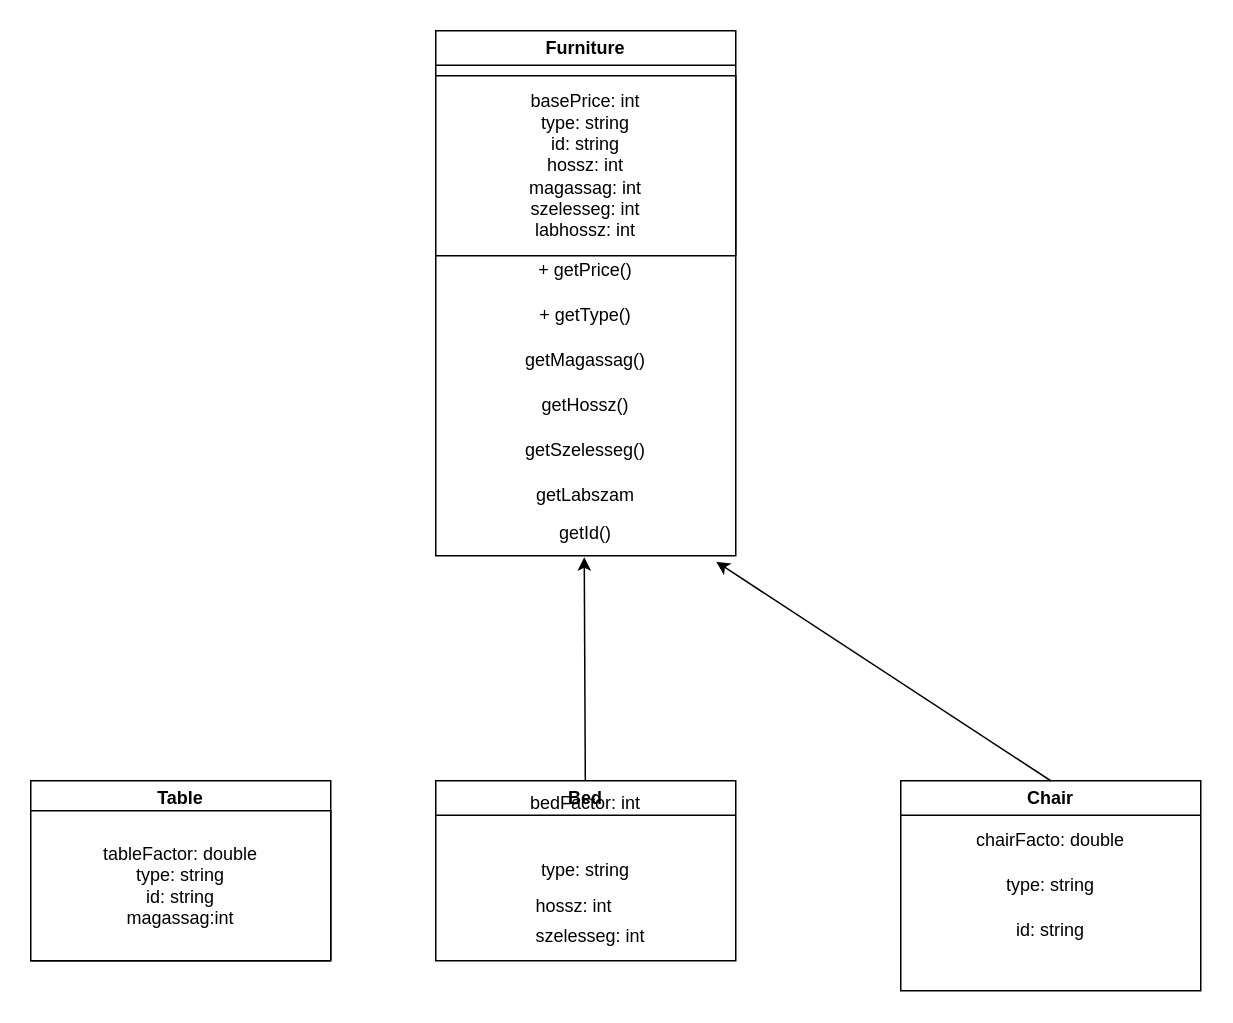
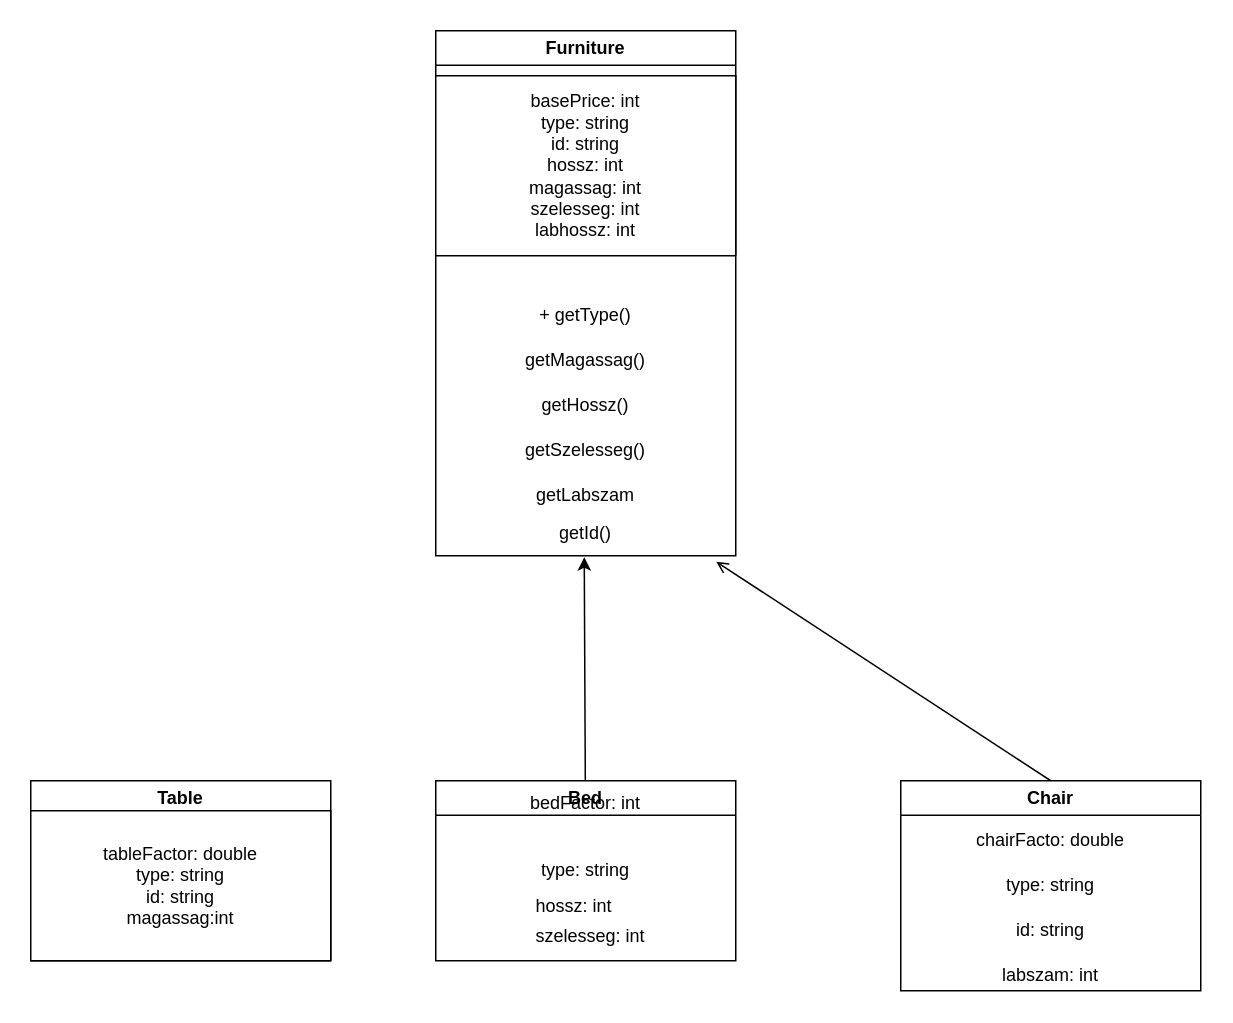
node "+ getPrice()": removed
edge "Chair" -> "getId()": arrowhead classic -> open
node "labszam: int": added
